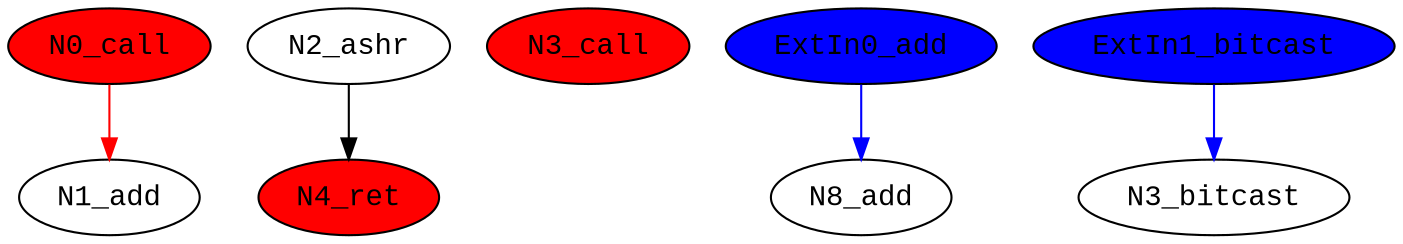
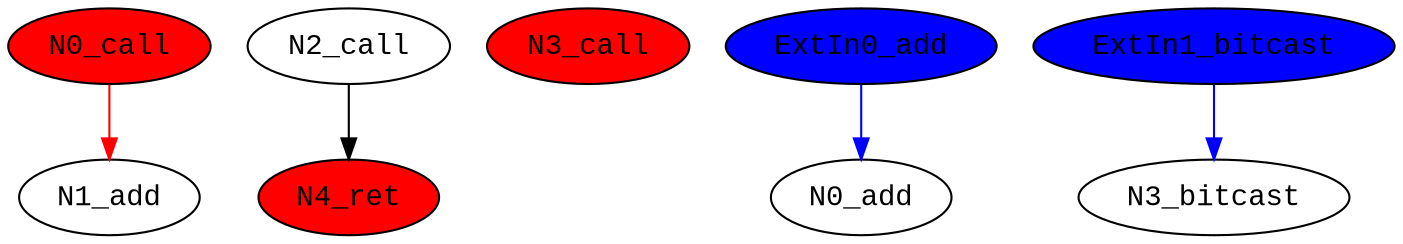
node "N2_ashr": label "N2_ashr" -> "N2_call"
node "N8_add": label "N8_add" -> "N0_add"
